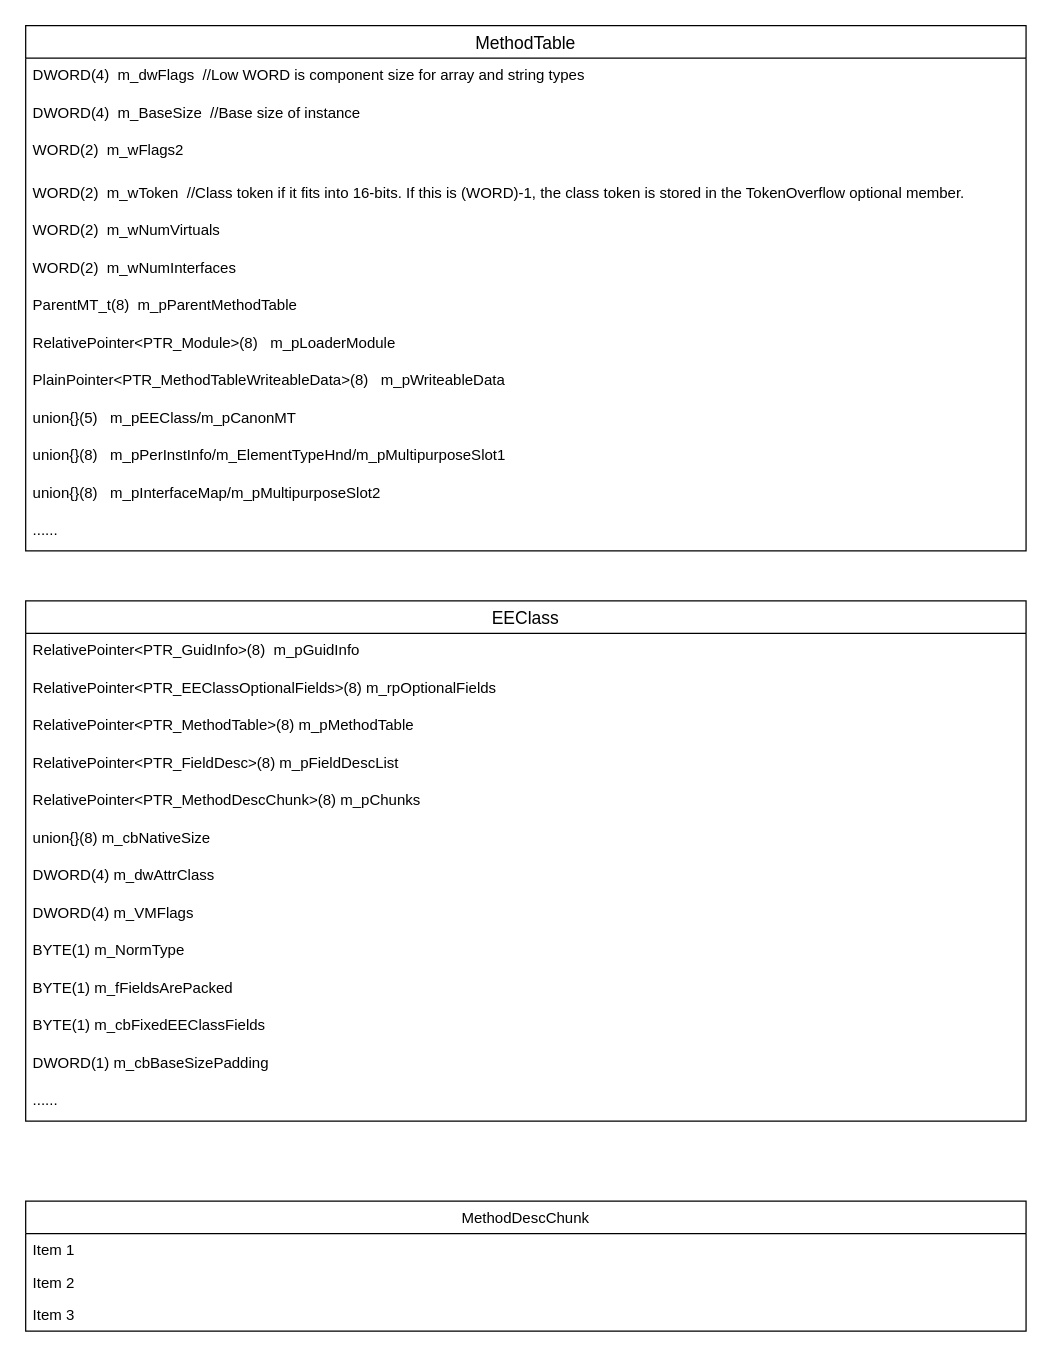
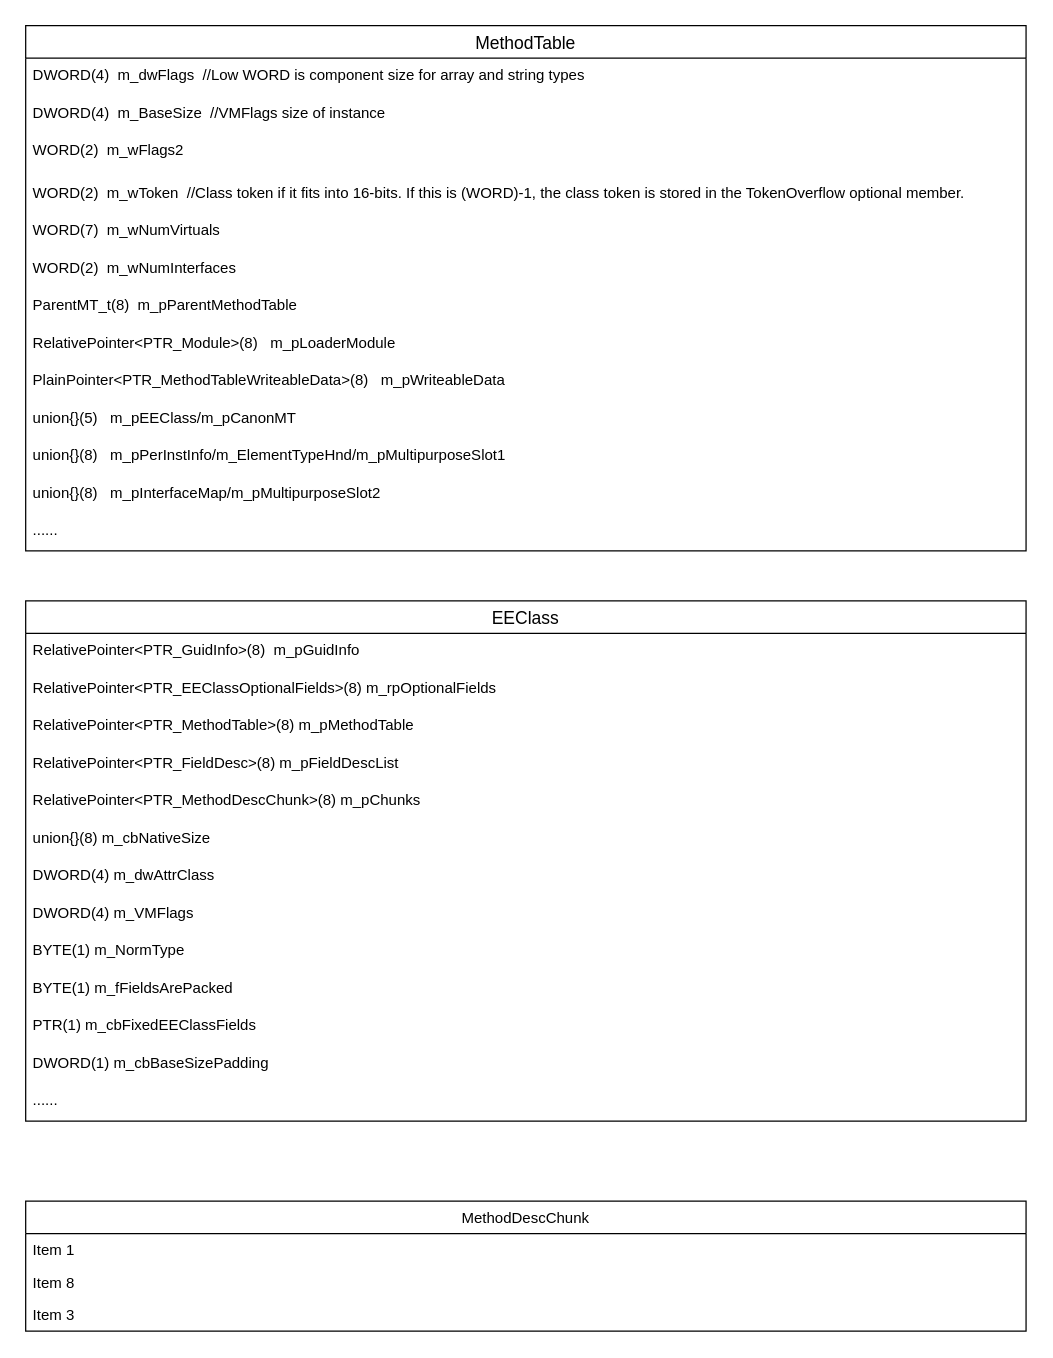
node "DWORD(4) m_BaseSize //Base size of instance": label "DWORD(4) m_BaseSize //Base size of instance" -> "DWORD(4) m_BaseSize //VMFlags size of instance"
node "WORD(2) m_wNumVirtuals": label "WORD(2) m_wNumVirtuals" -> "WORD(7) m_wNumVirtuals"
node "BYTE(1) m_cbFixedEEClassFields": label "BYTE(1) m_cbFixedEEClassFields" -> "PTR(1) m_cbFixedEEClassFields"
node "Item 2": label "Item 2" -> "Item 8"
